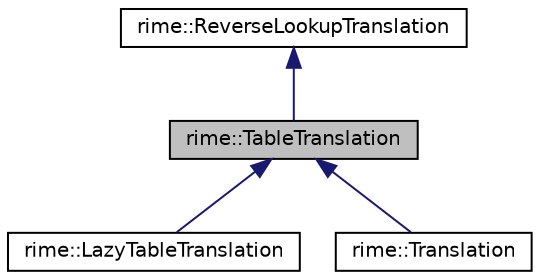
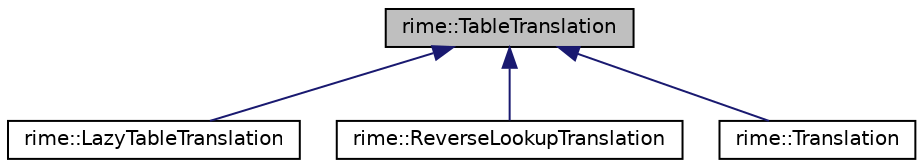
edge "rime::TableTranslation" -> "rime::ReverseLookupTranslation": reversed
